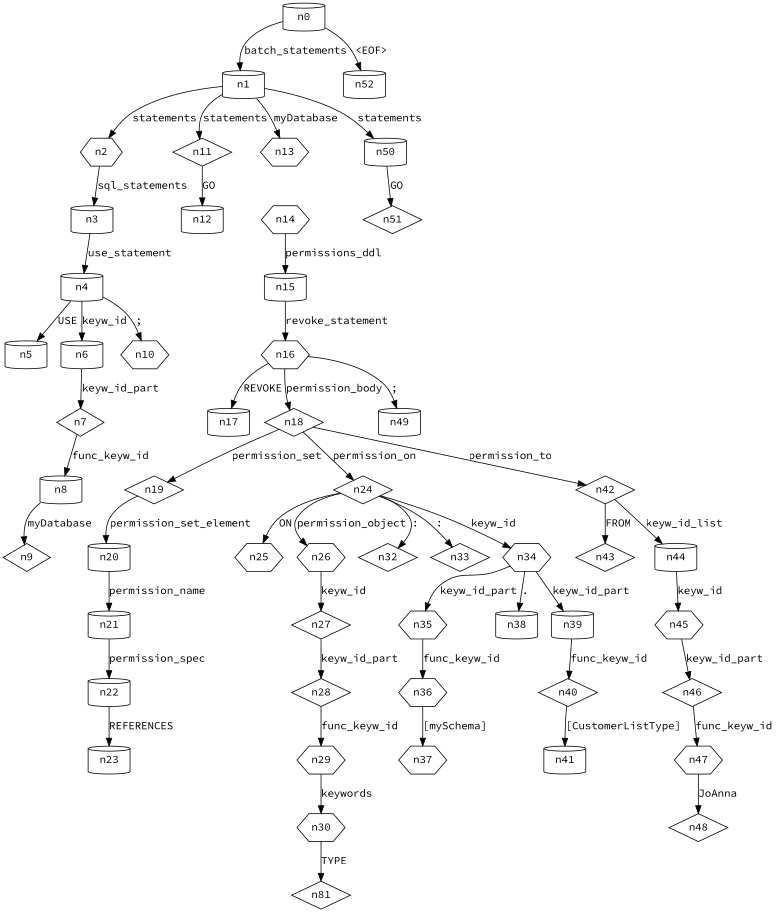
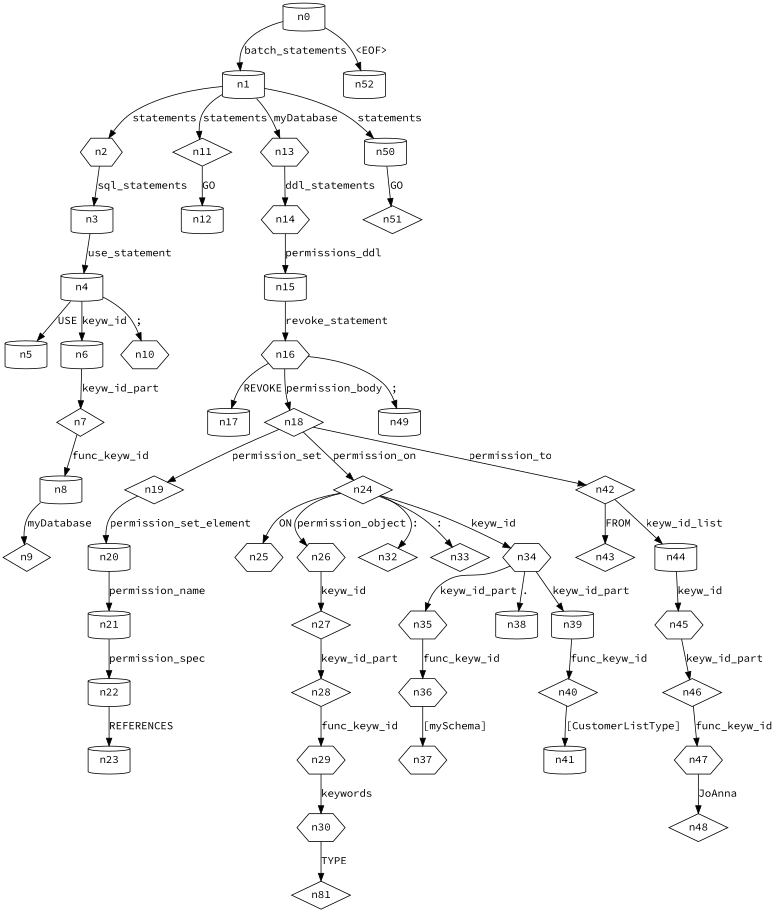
edge "n13" -> "n14": added, label "ddl_statements"
